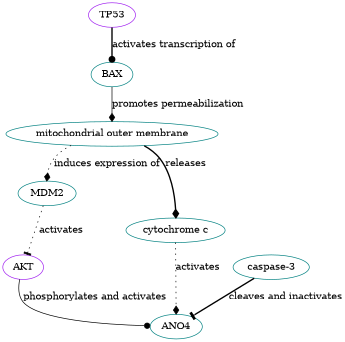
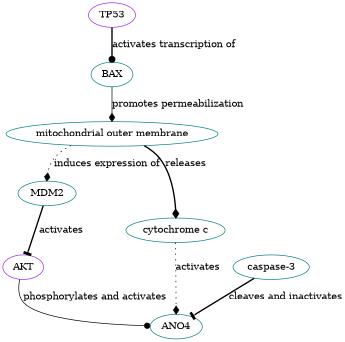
edge "MDM2" -> "AKT": style dotted -> bold
